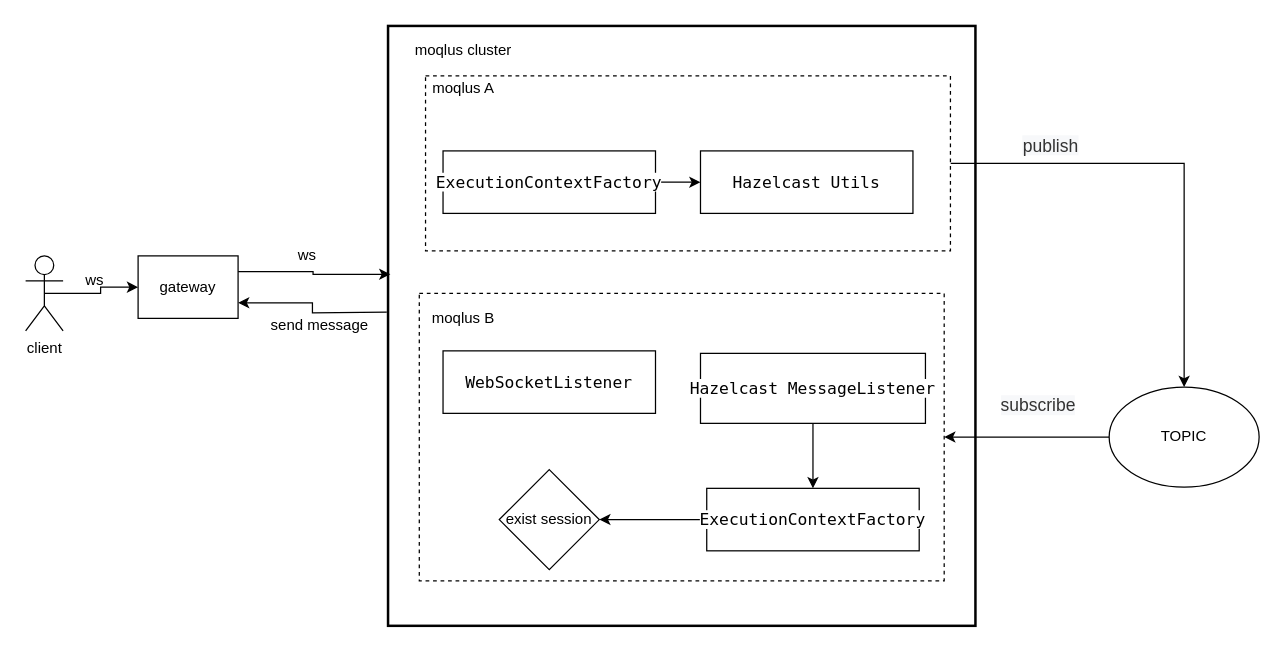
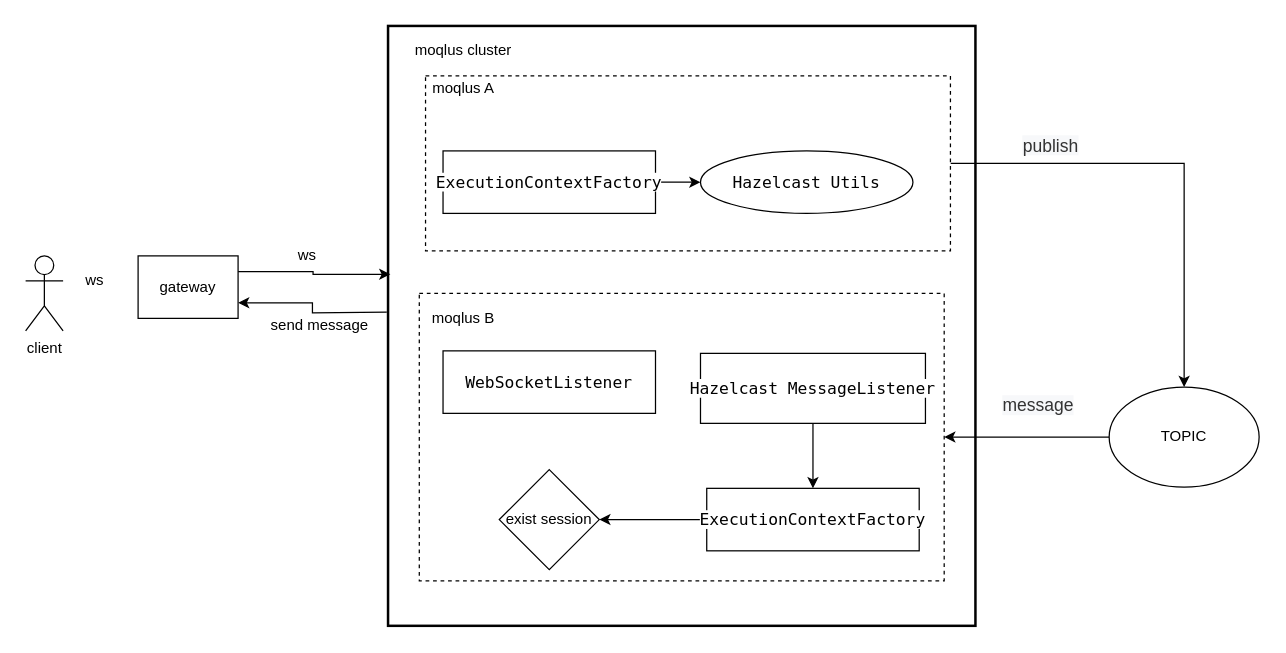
node "Hazelcast Utils": shape rectangle -> ellipse
edge "client" -> "gateway": removed
node "subscribe": label "subscribe" -> "message"
